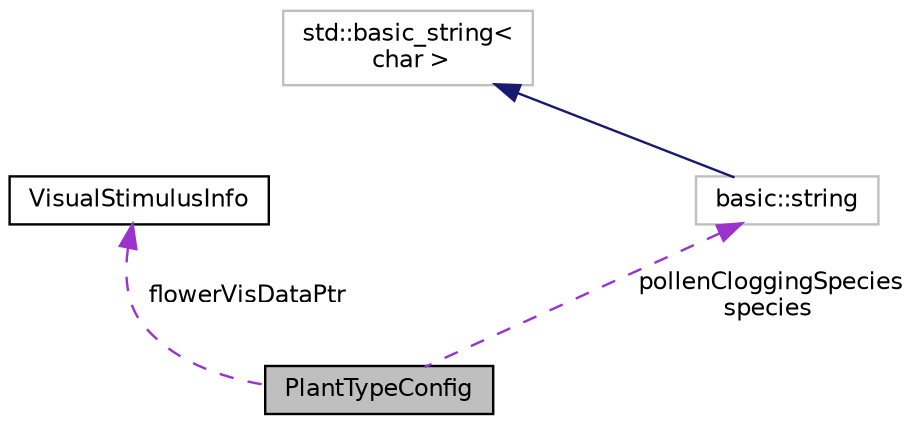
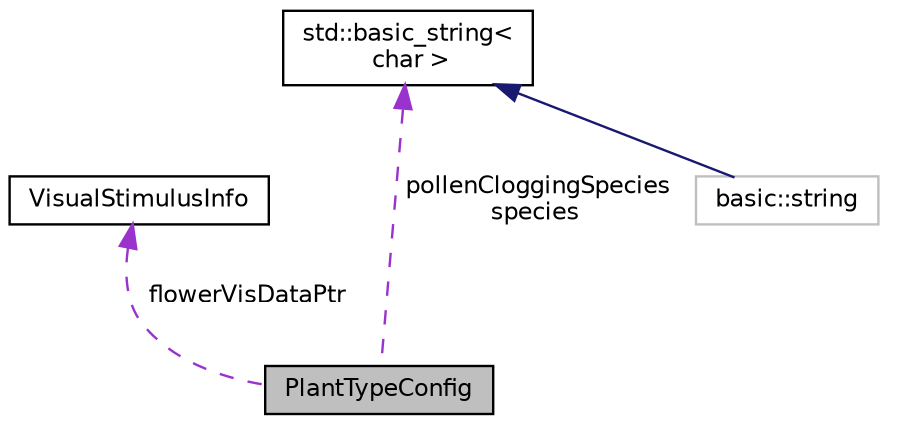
node "std::basic_string< char >": color grey75 -> black
edge "PlantTypeConfig" -> "basic::string": now "PlantTypeConfig" -> "std::basic_string< char >"
